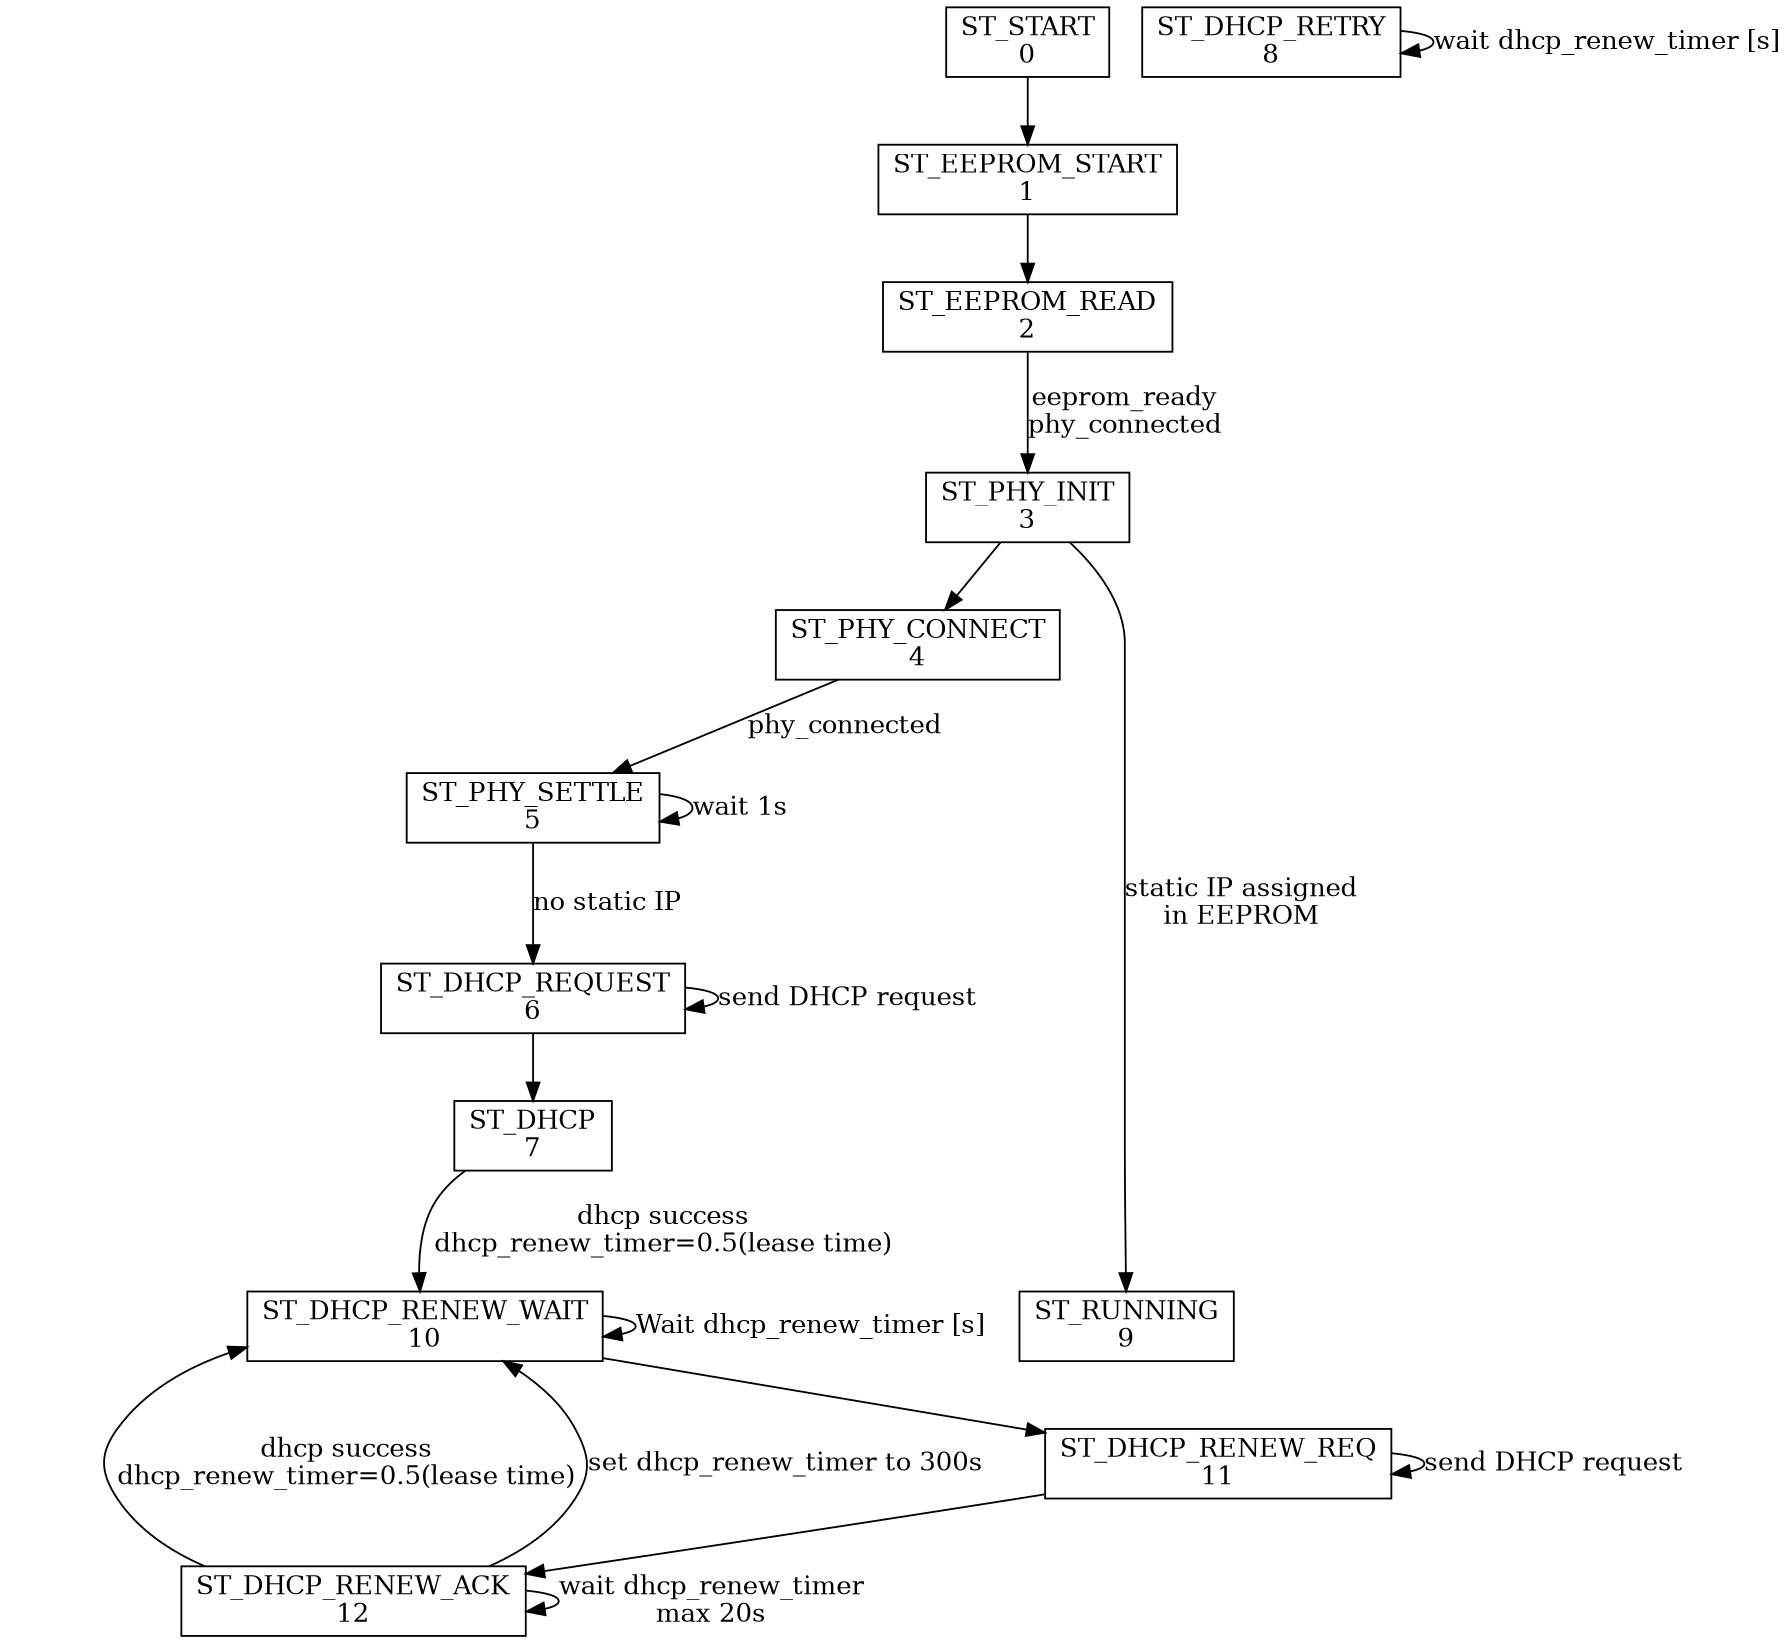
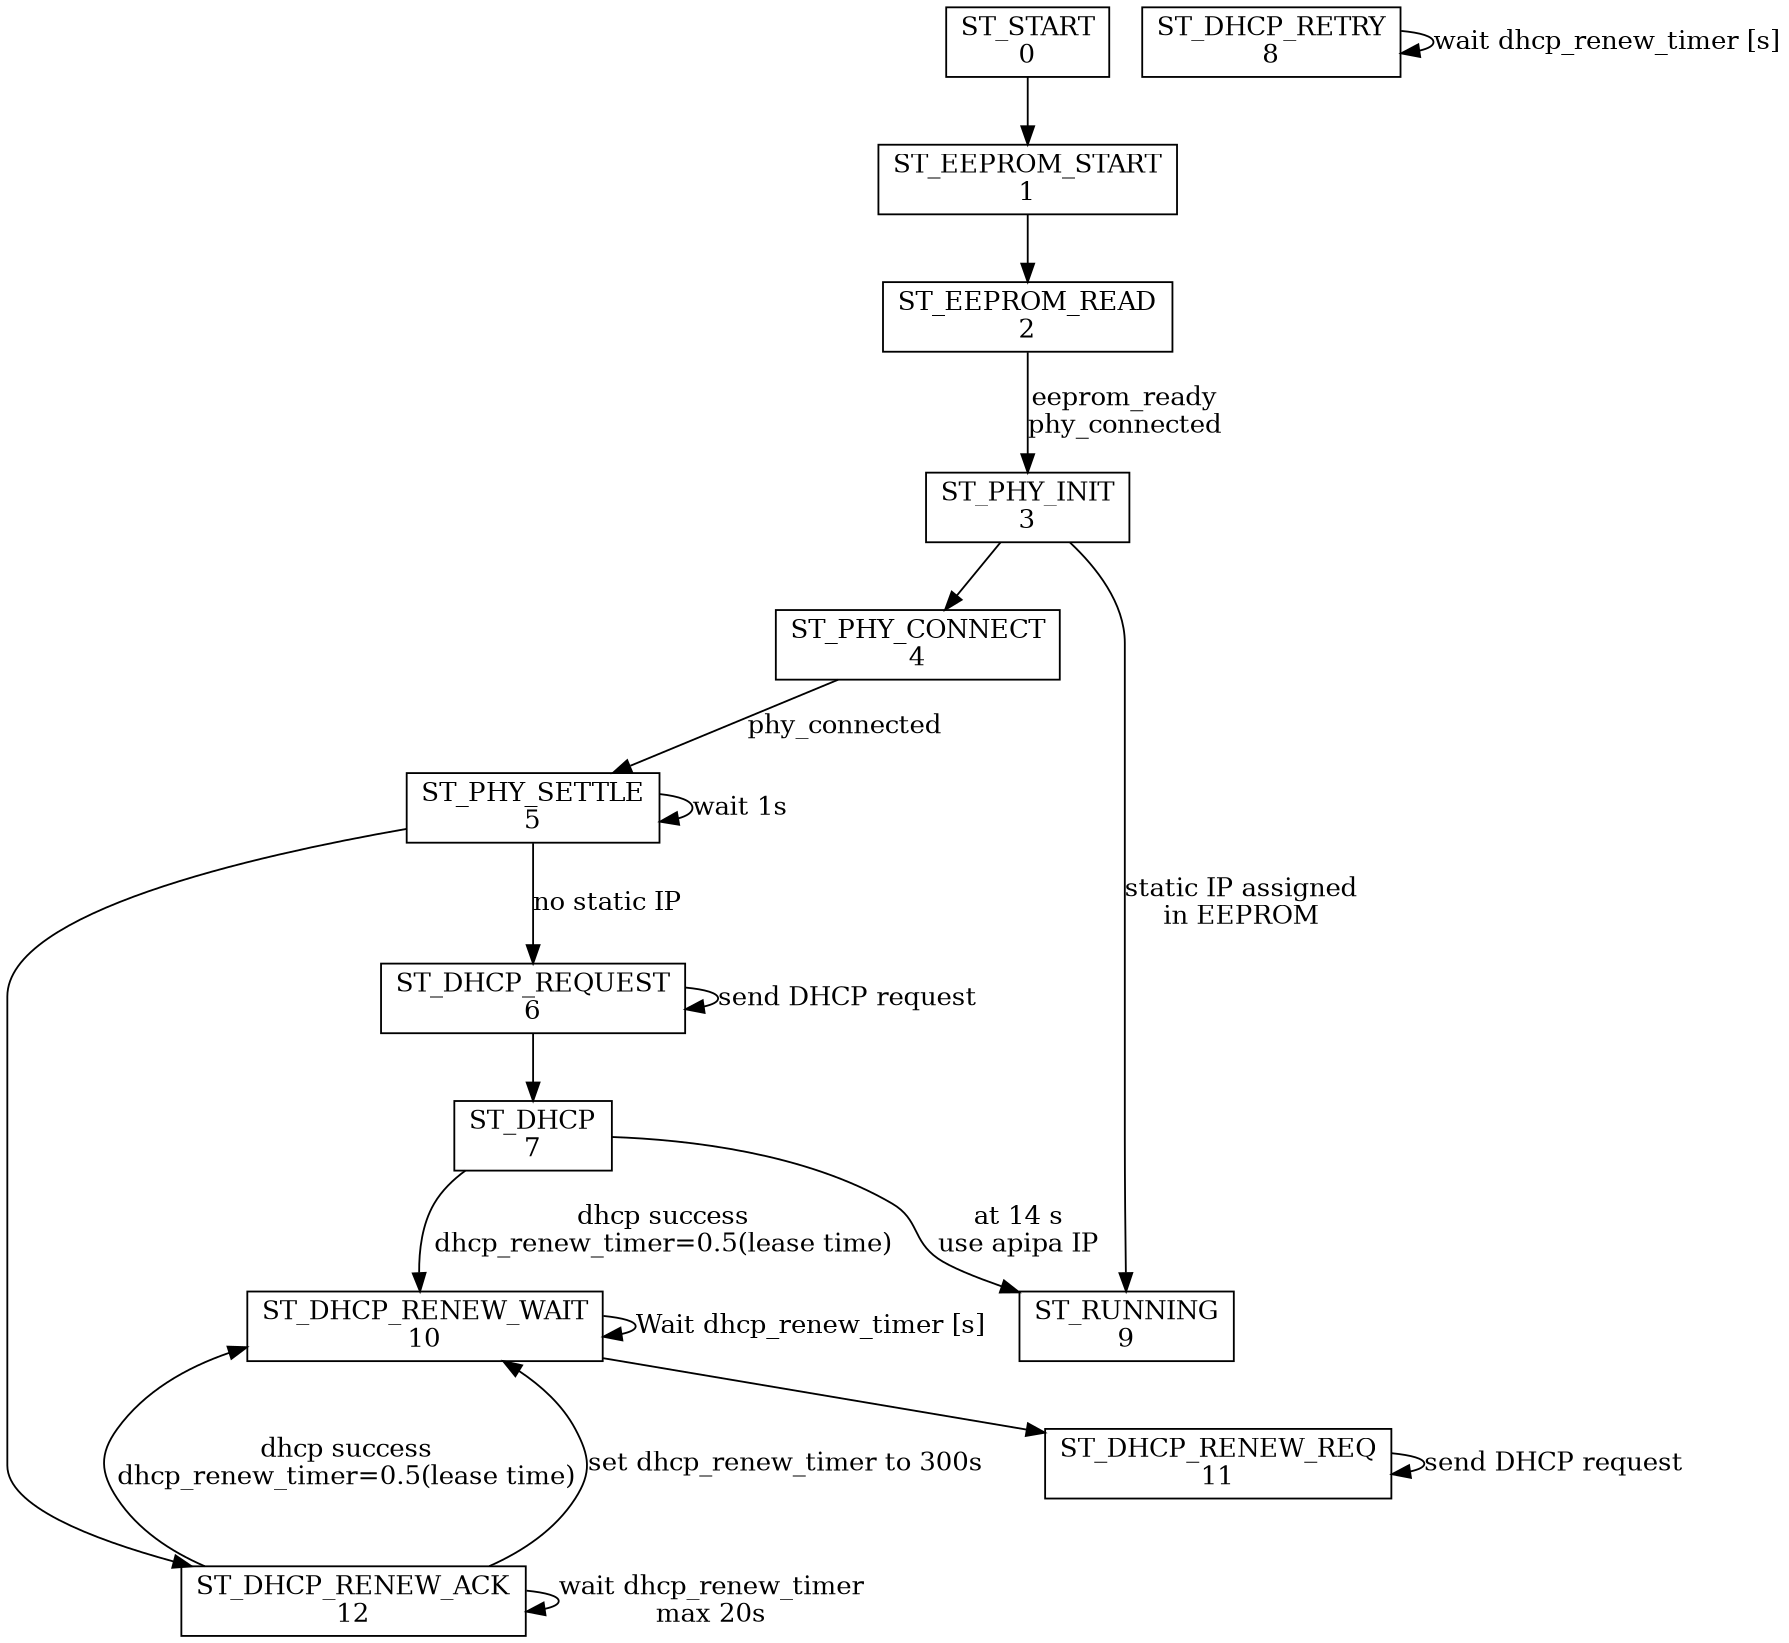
edge "ST_DHCP 7" -> "ST_RUNNING 9": added, label "at 14 s use apipa IP"
edge "ST_DHCP_RENEW_REQ 11" -> "ST_DHCP_RENEW_ACK 12": now "ST_PHY_SETTLE 5" -> "ST_DHCP_RENEW_ACK 12"
